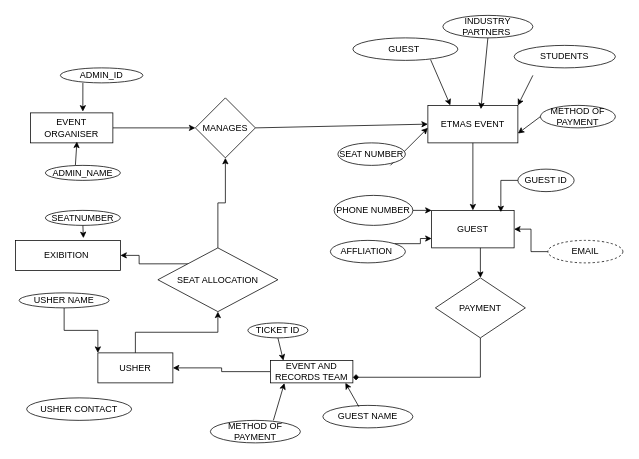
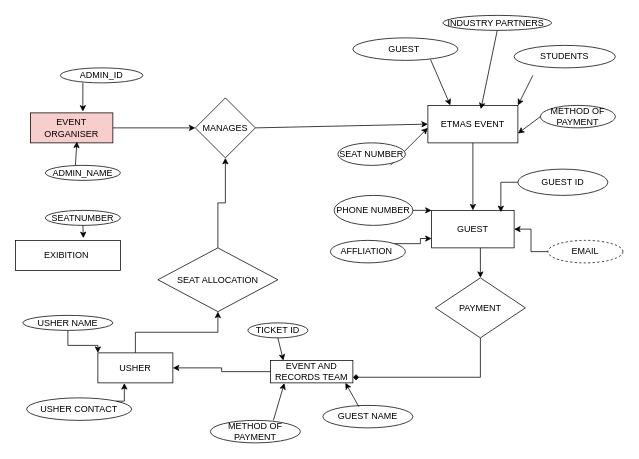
node "INDUSTRY PARTNERS": size 90x23 -> 109x15
node "EVENT ORGANISER": fillcolor #ffffff -> #f8cecc
node "GUEST ID": size 56x23 -> 90x26
edge "SEAT ALLOCATION" -> "EXIBITION": removed
node "USHER NAME": moved (64, 300) -> (68, 323)
edge "USHER CONTACT" -> "USHER": added
